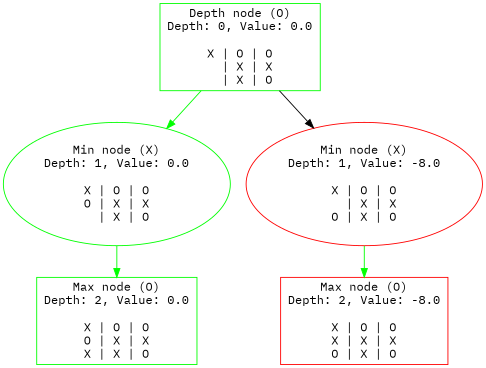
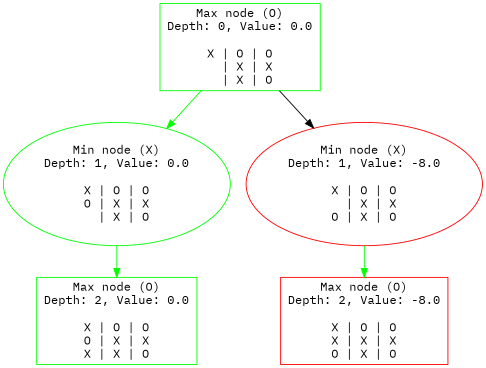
node "Depth node (O) Depth: 0, Value: 0.0 X | O | O | X | X | X | O": label "Depth node (O) Depth: 0, Value: 0.0 X | O | O | X | X | X | O" -> "Max node (O) Depth: 0, Value: 0.0 X | O | O | X | X | X | O"
